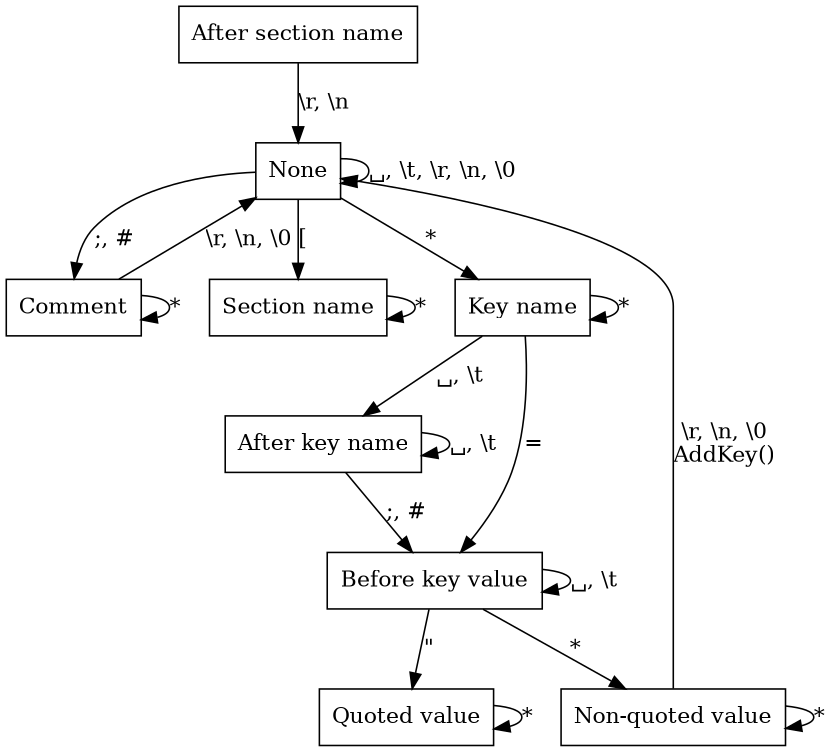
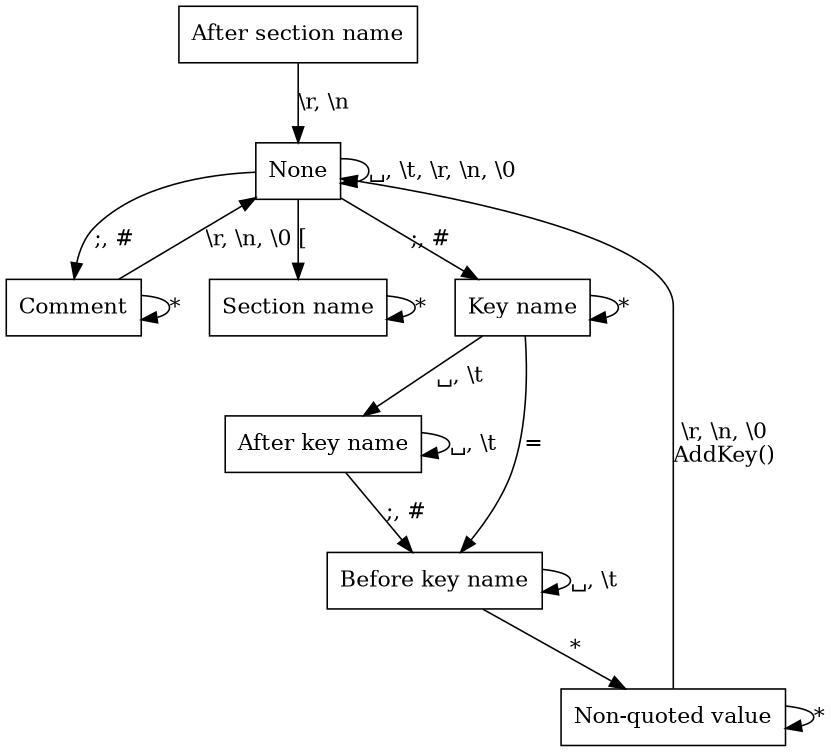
edge "None" -> "Key name": label "*" -> ";, #"
node "Before key value": label "Before key value" -> "Before key name"
node "Quoted value": removed
